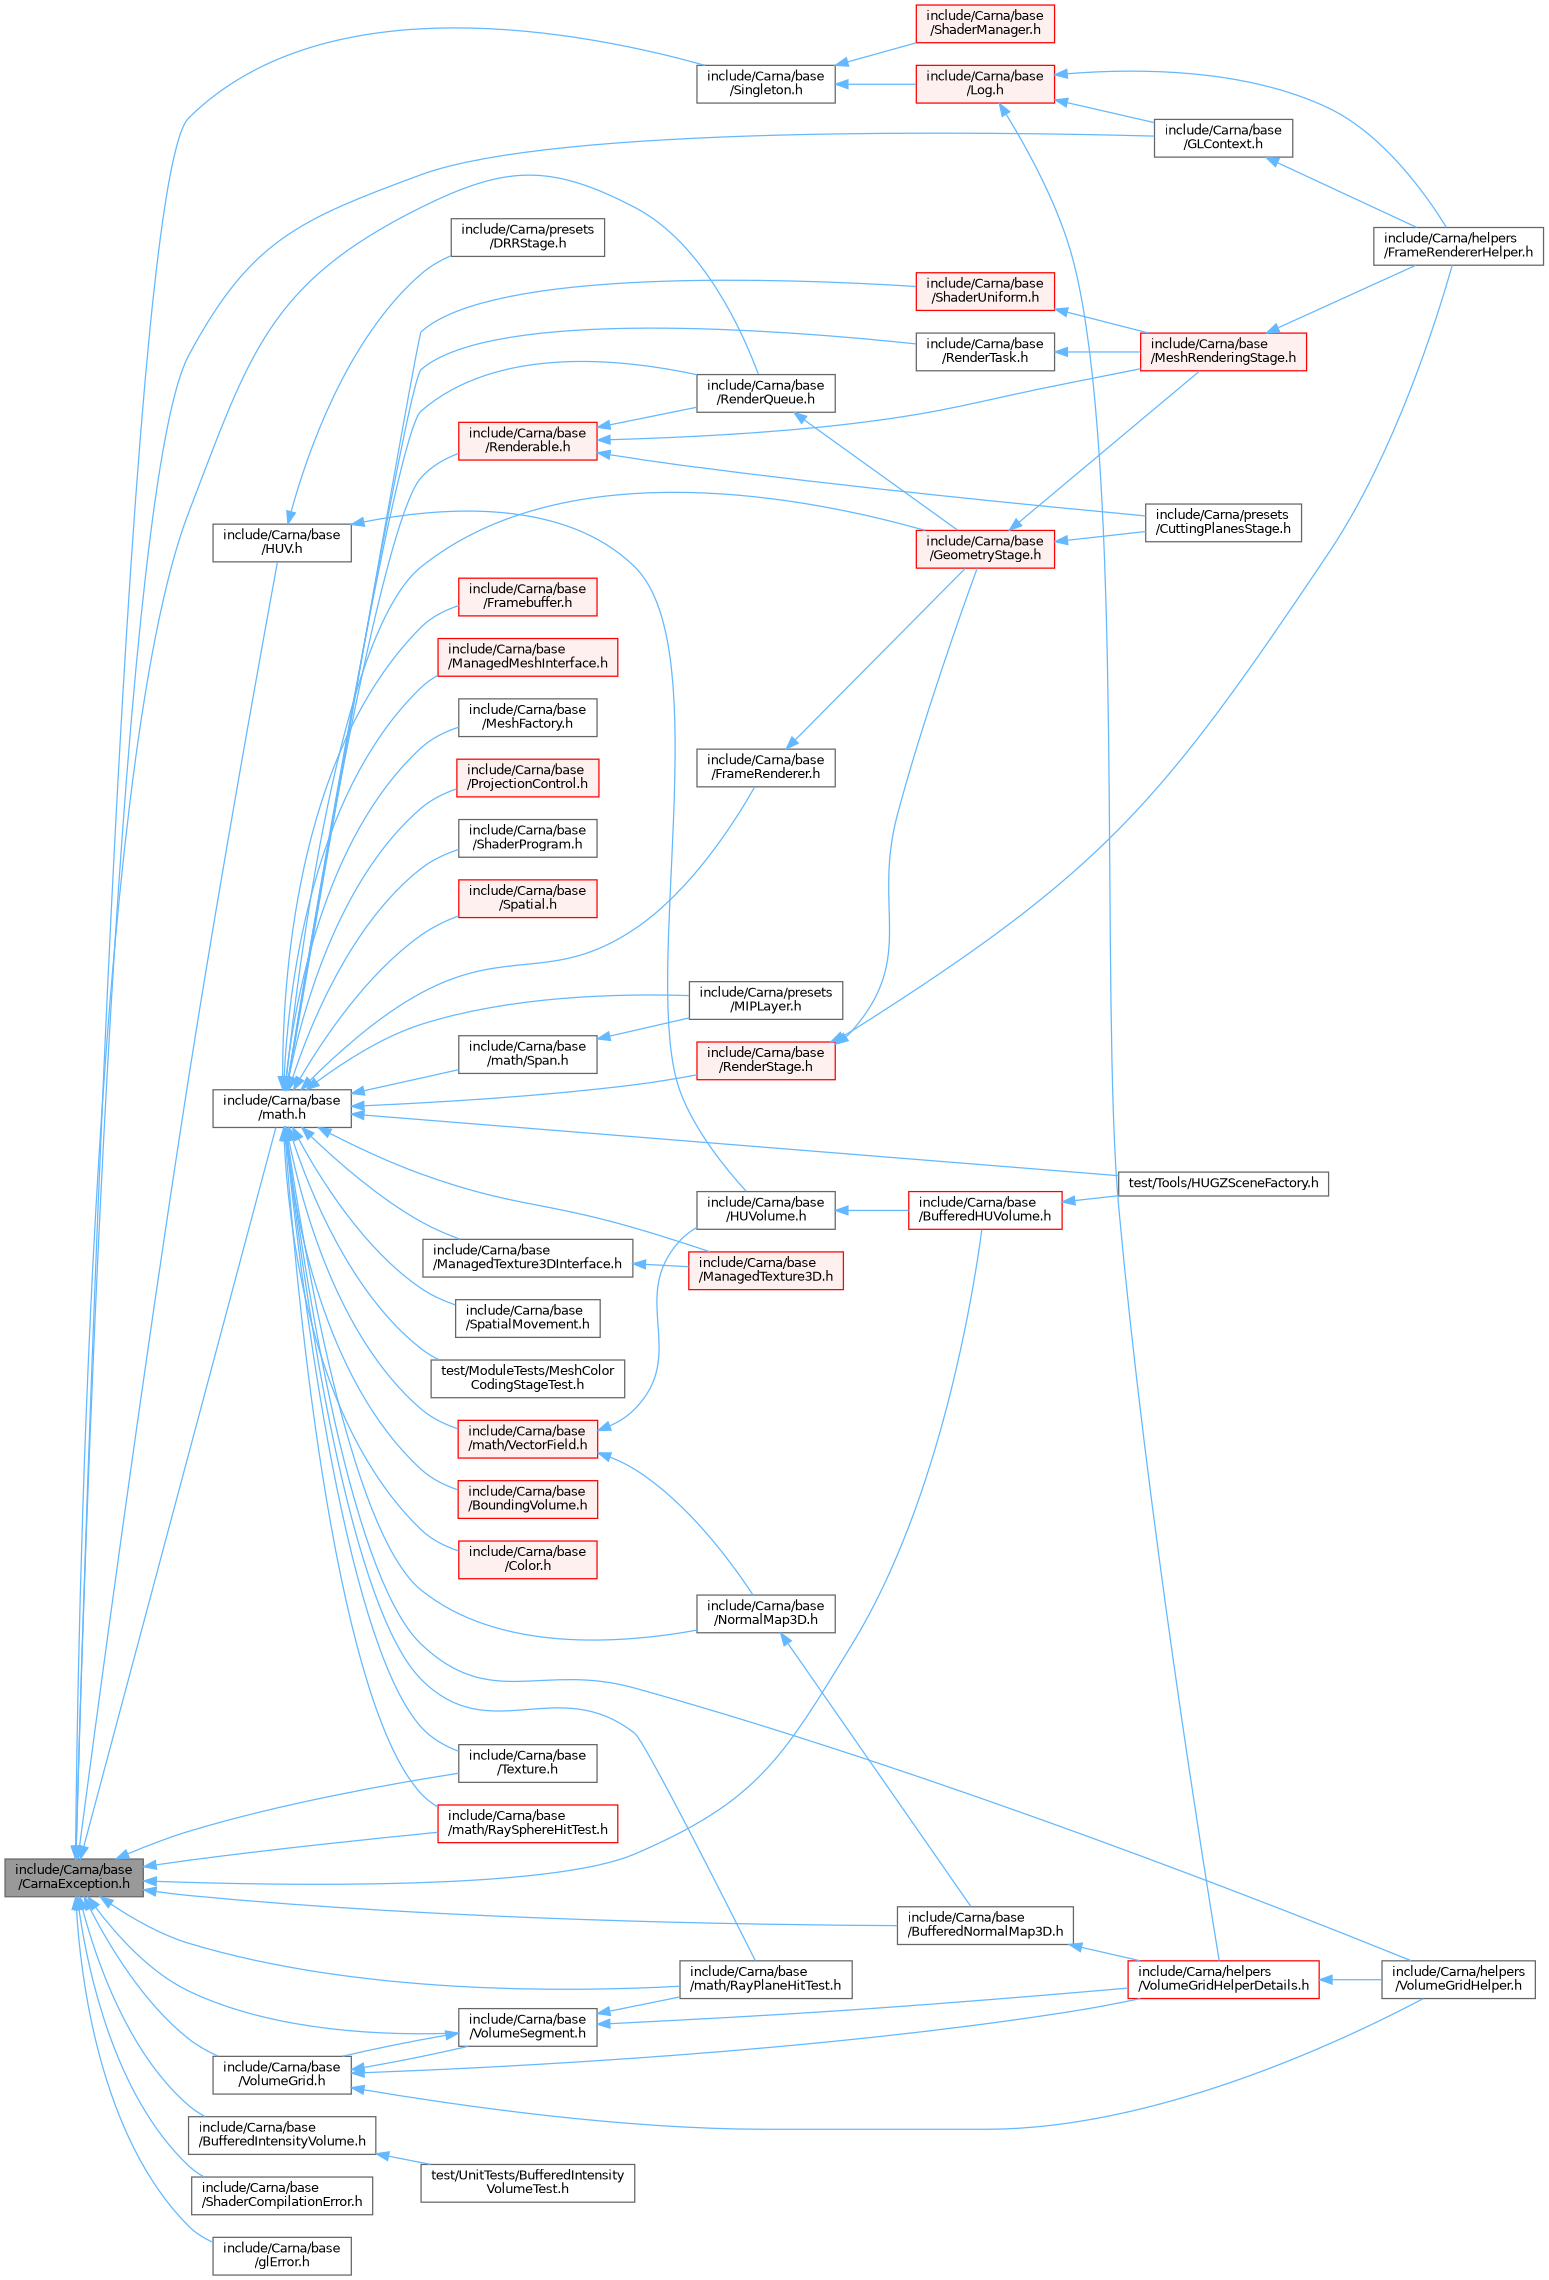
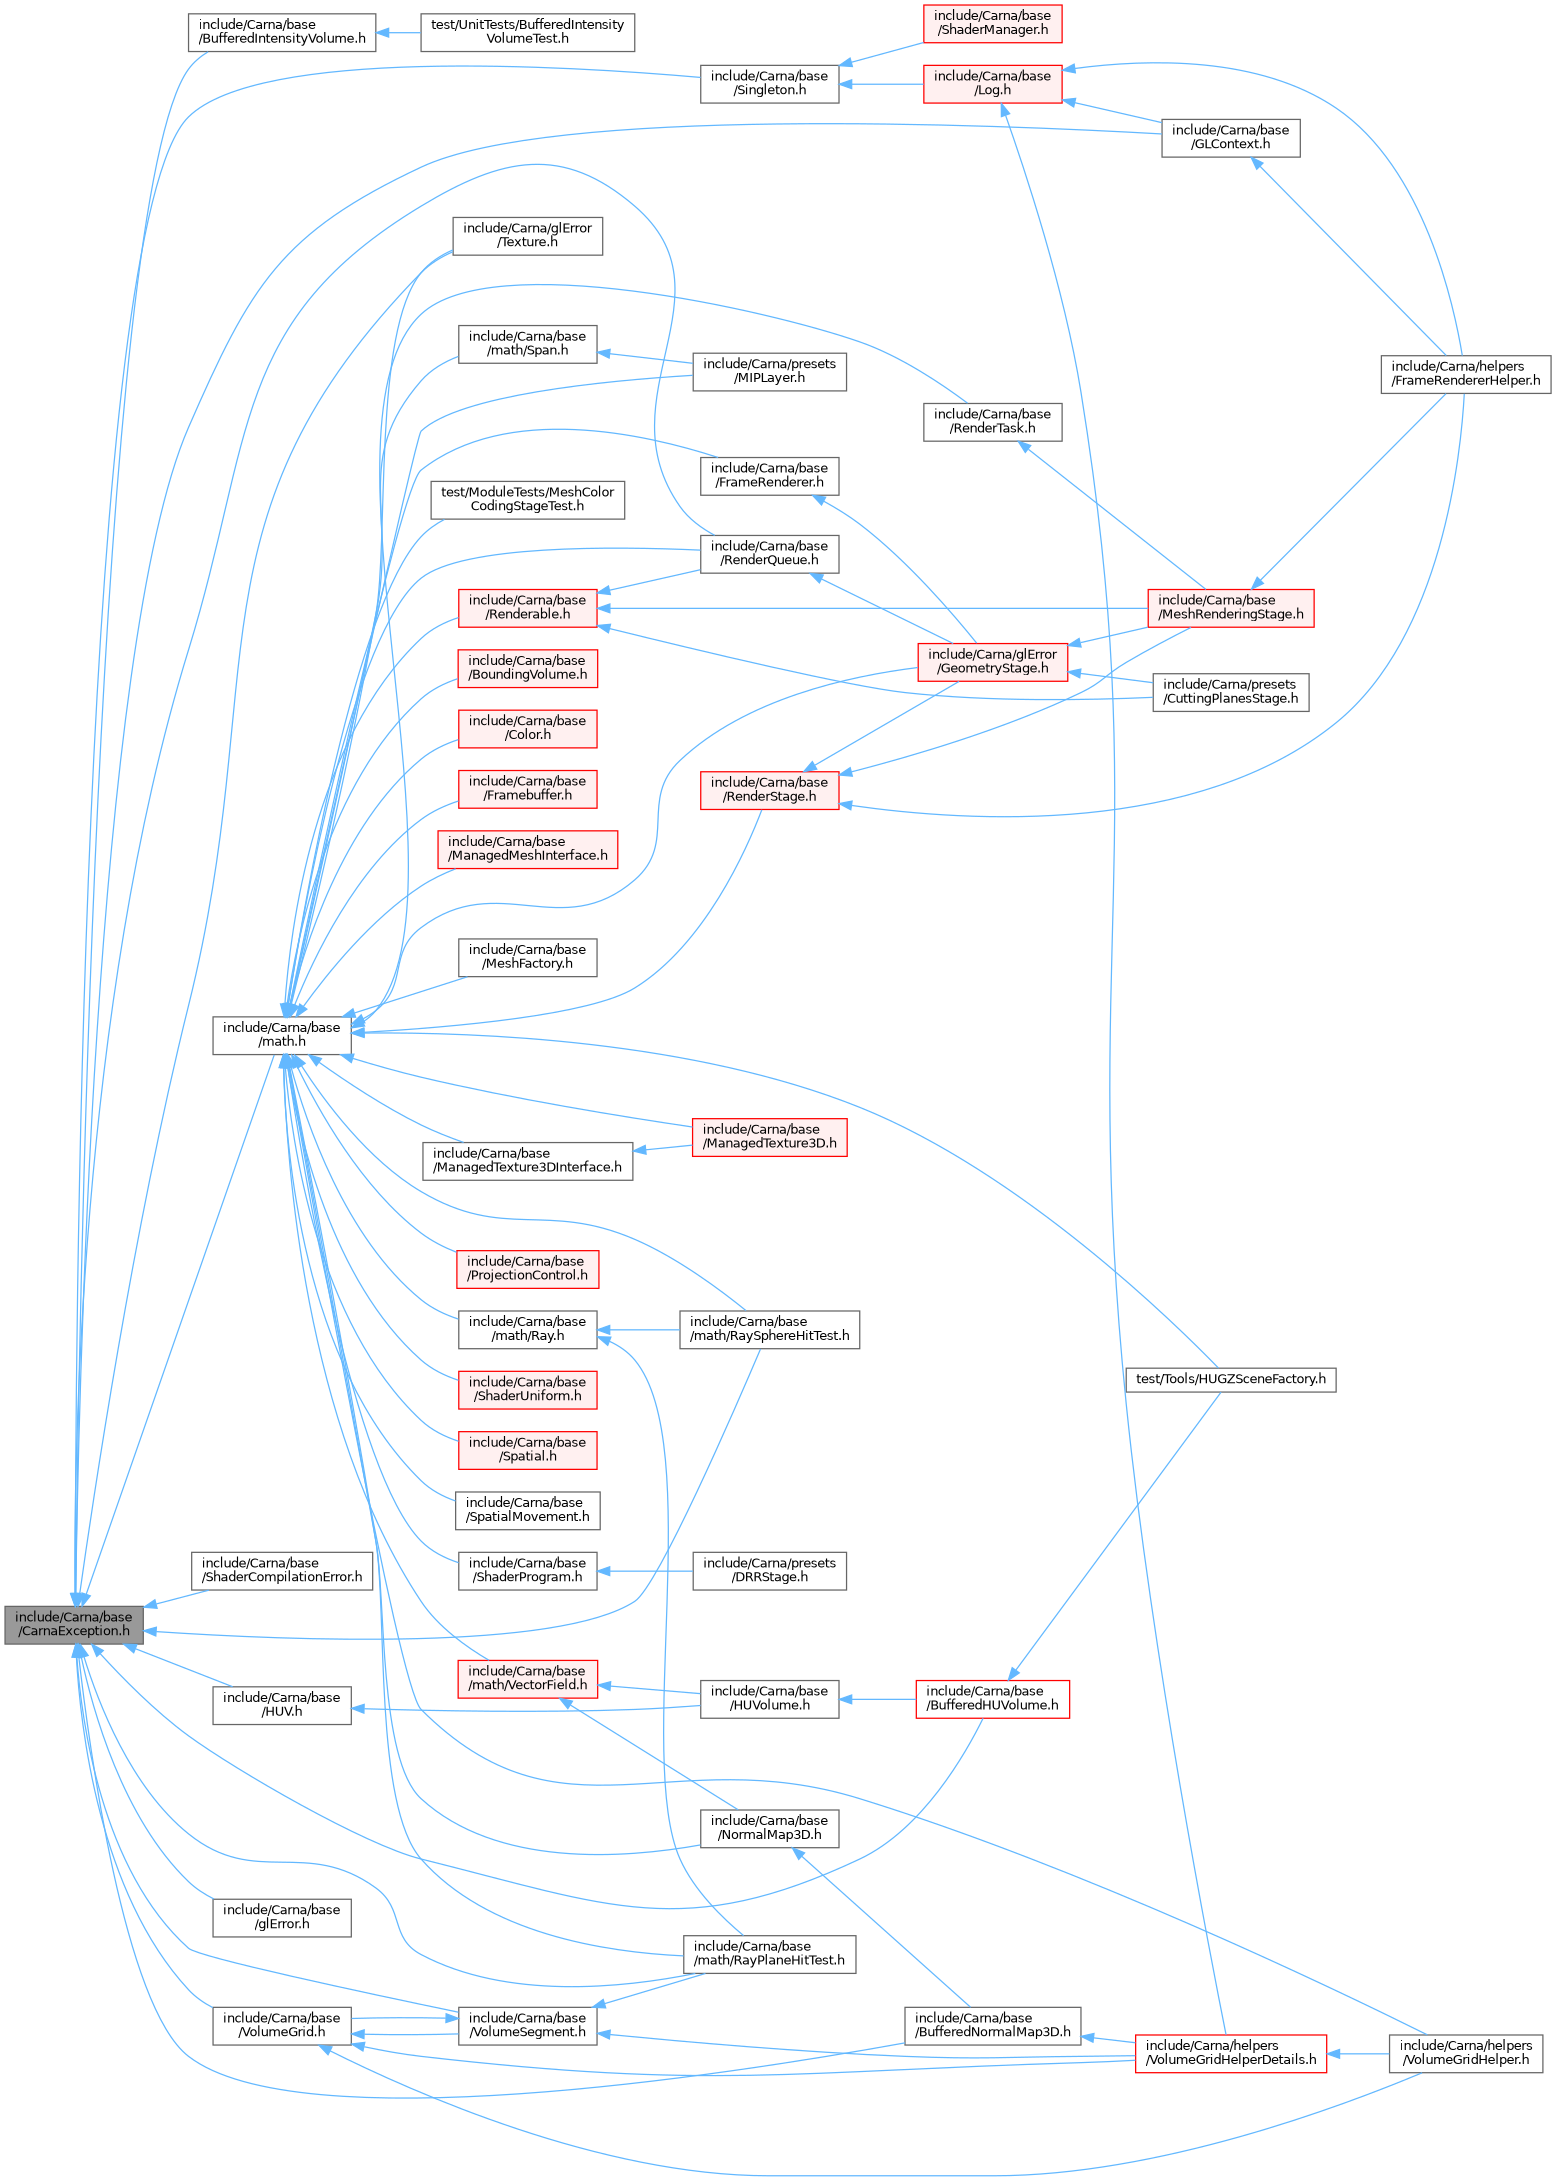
edge "include/Carna/base /MeshRenderingStage.h" -> "include/Carna/base /ShaderUniform.h": now "include/Carna/base /MeshRenderingStage.h" -> "include/Carna/base /RenderStage.h"
edge "include/Carna/presets /DRRStage.h" -> "include/Carna/base /HUV.h": now "include/Carna/presets /DRRStage.h" -> "include/Carna/base /ShaderProgram.h"
node "include/Carna/base /GeometryStage.h": label "include/Carna/base /GeometryStage.h" -> "include/Carna/glError /GeometryStage.h"
node "include/Carna/base /math/Ray.h": added
node "include/Carna/base /Texture.h": label "include/Carna/base /Texture.h" -> "include/Carna/glError /Texture.h"
node "include/Carna/base /math/RaySphereHitTest.h": color red -> grey40
